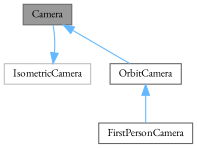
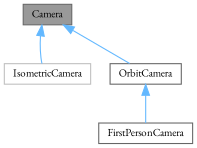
edge "Camera" -> "IsometricCamera": reversed
